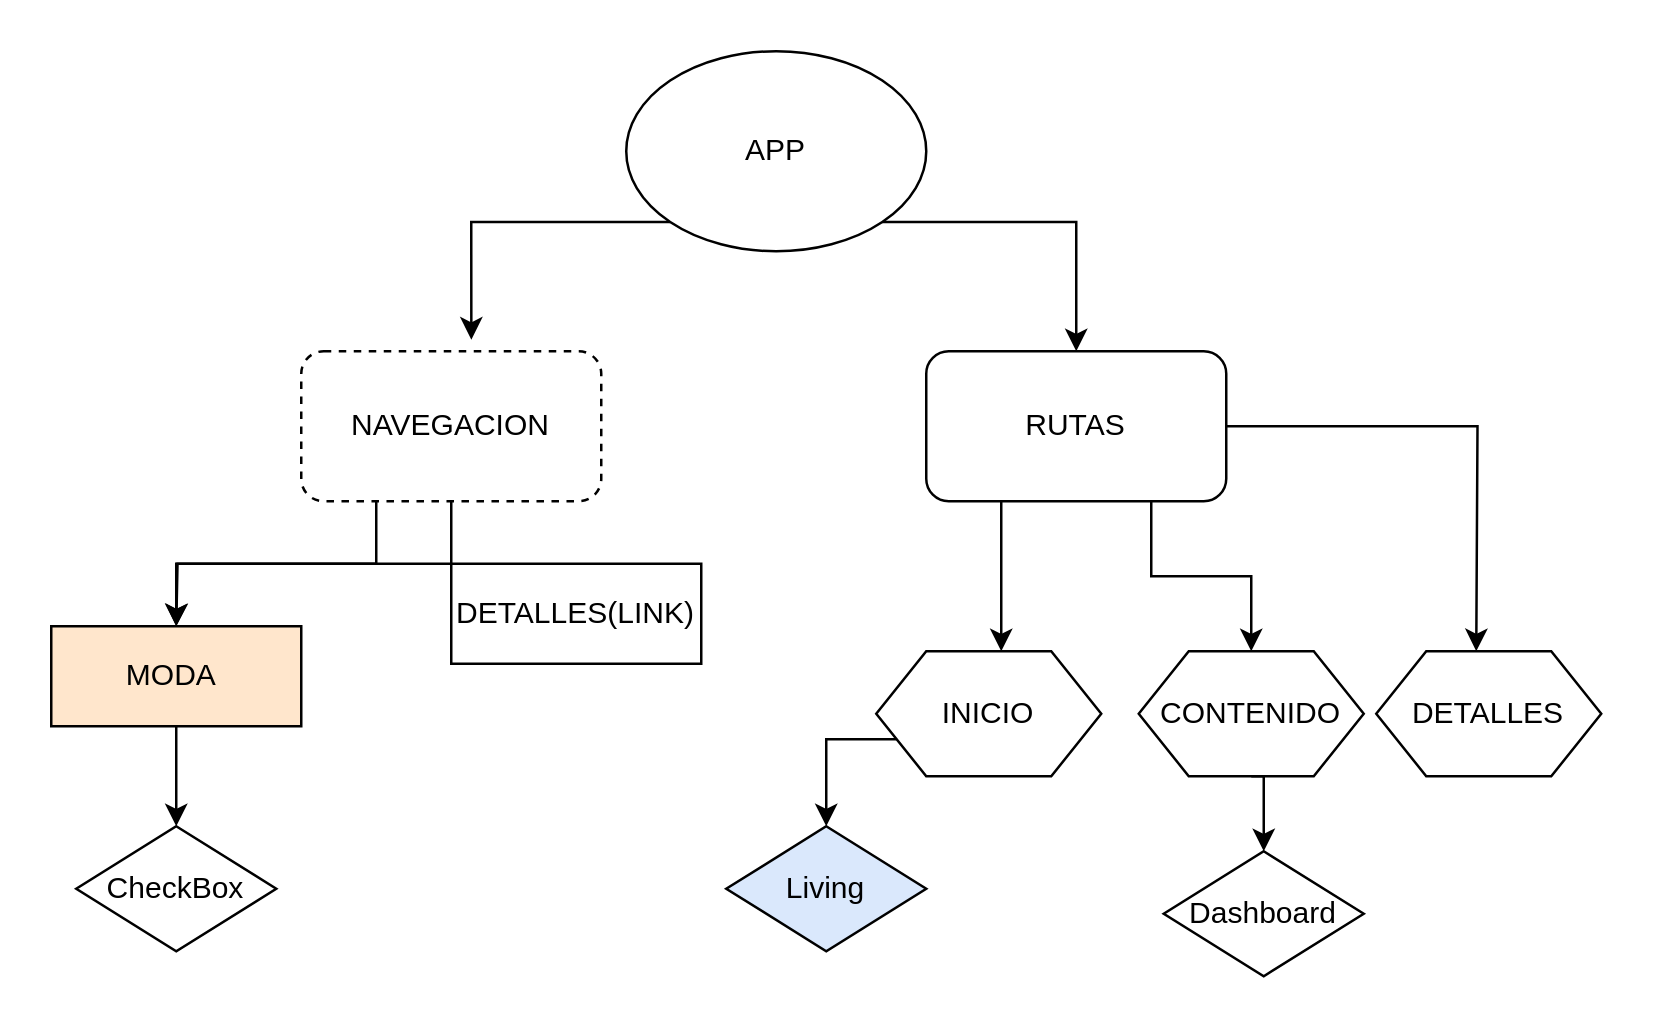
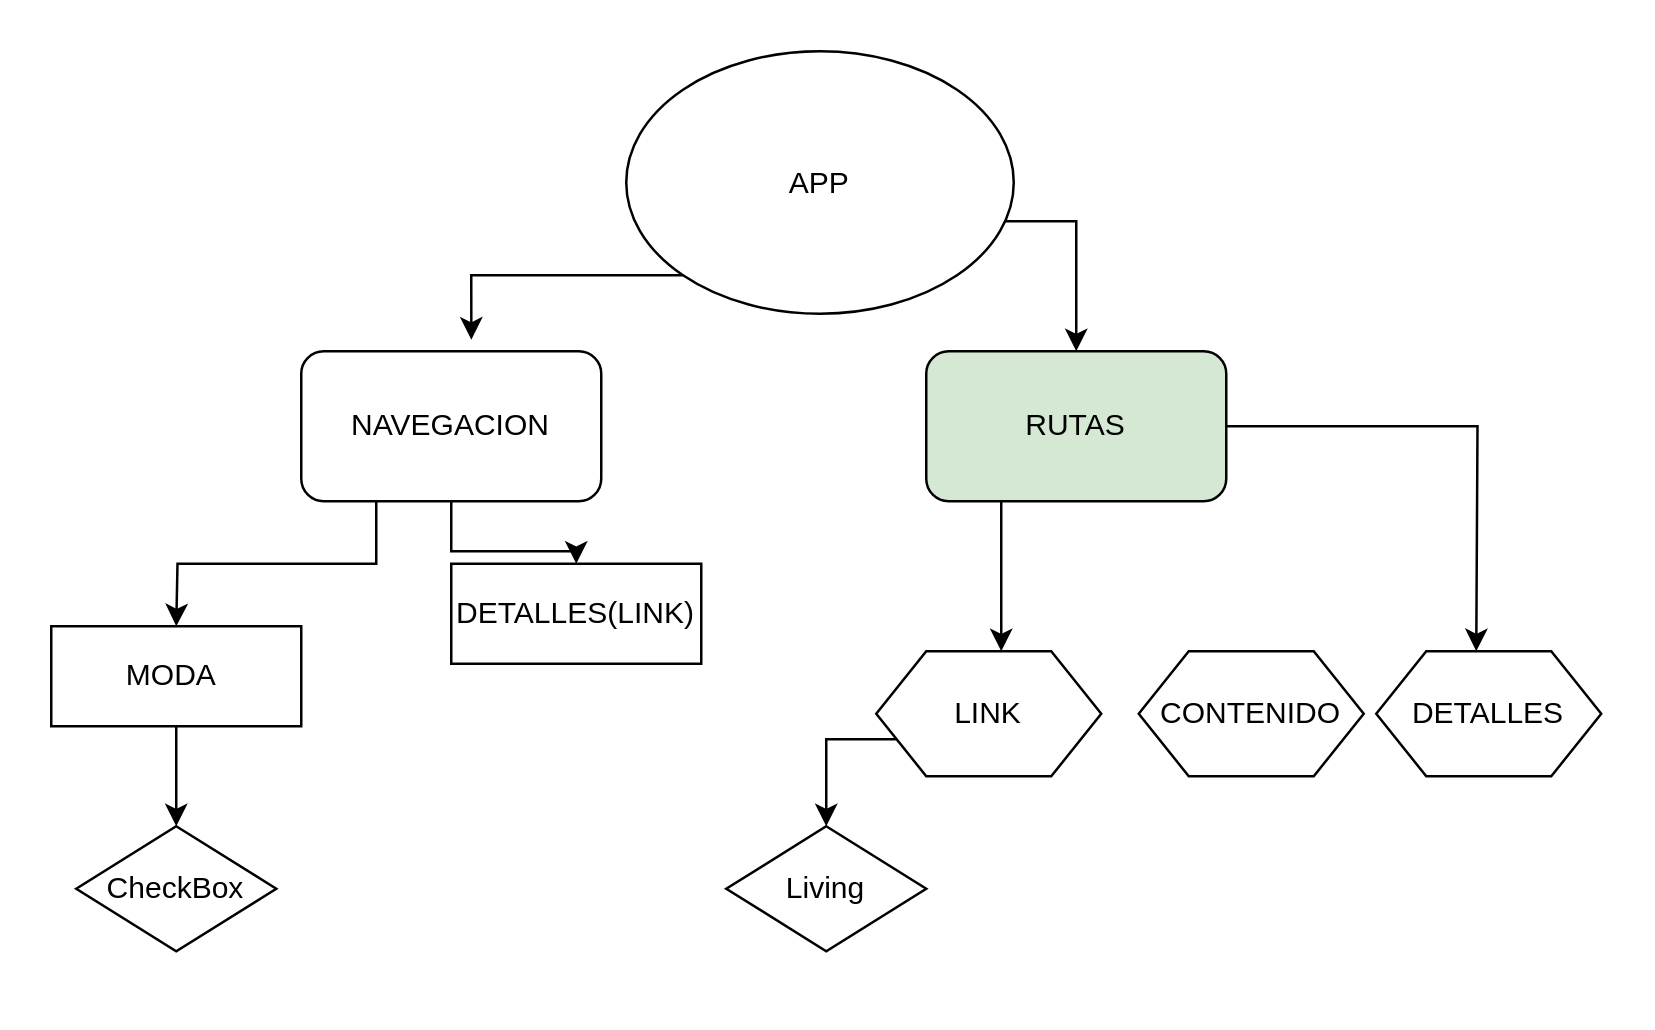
node "APP": size 300x200 -> 388x263
node "NAVEGACION": style dashed -> solid
node "RUTAS": fillcolor #ffffff -> #d5e8d4
edge "NAVEGACION" -> "MODA": now "NAVEGACION" -> "DETALLES(LINK)"
edge "RUTAS" -> "CONTENIDO": removed
node "MODA": fillcolor #ffe6cc -> #ffffff
node "INICIO": label "INICIO" -> "LINK"
edge "CONTENIDO" -> "Dashboard": removed
node "Living": fillcolor #dae8fc -> #ffffff
node "Dashboard": removed
